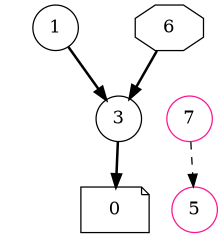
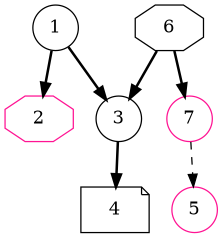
edge "6" -> "7": added
node "2": added
node "0": label "0" -> "4"
